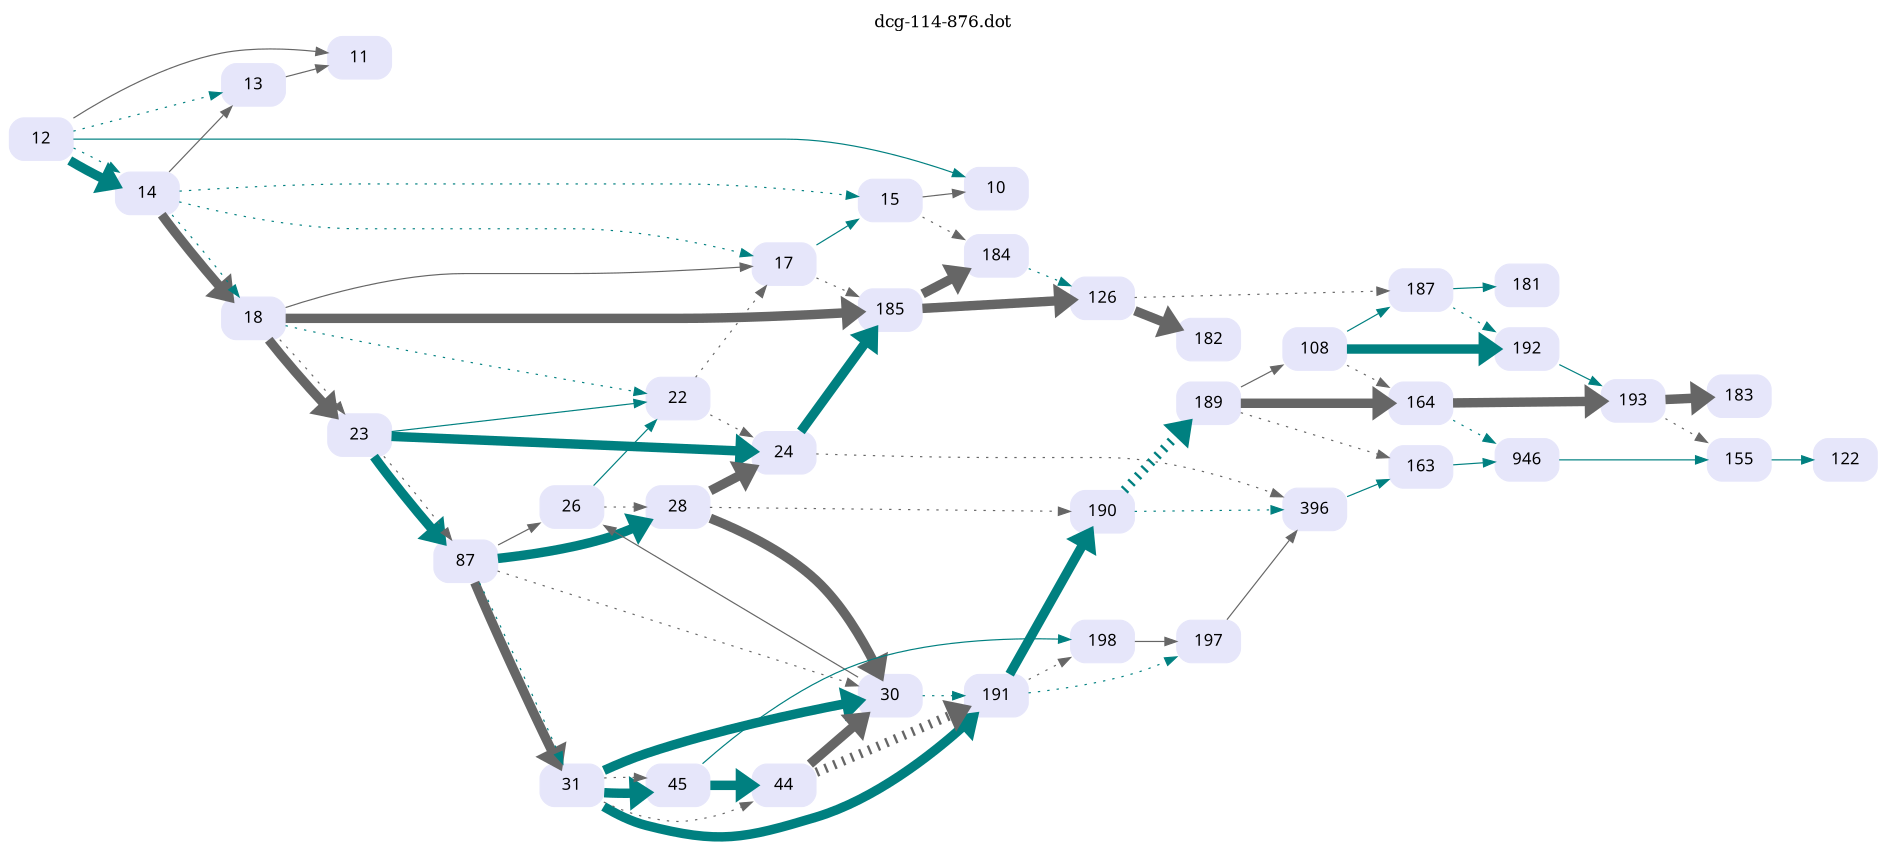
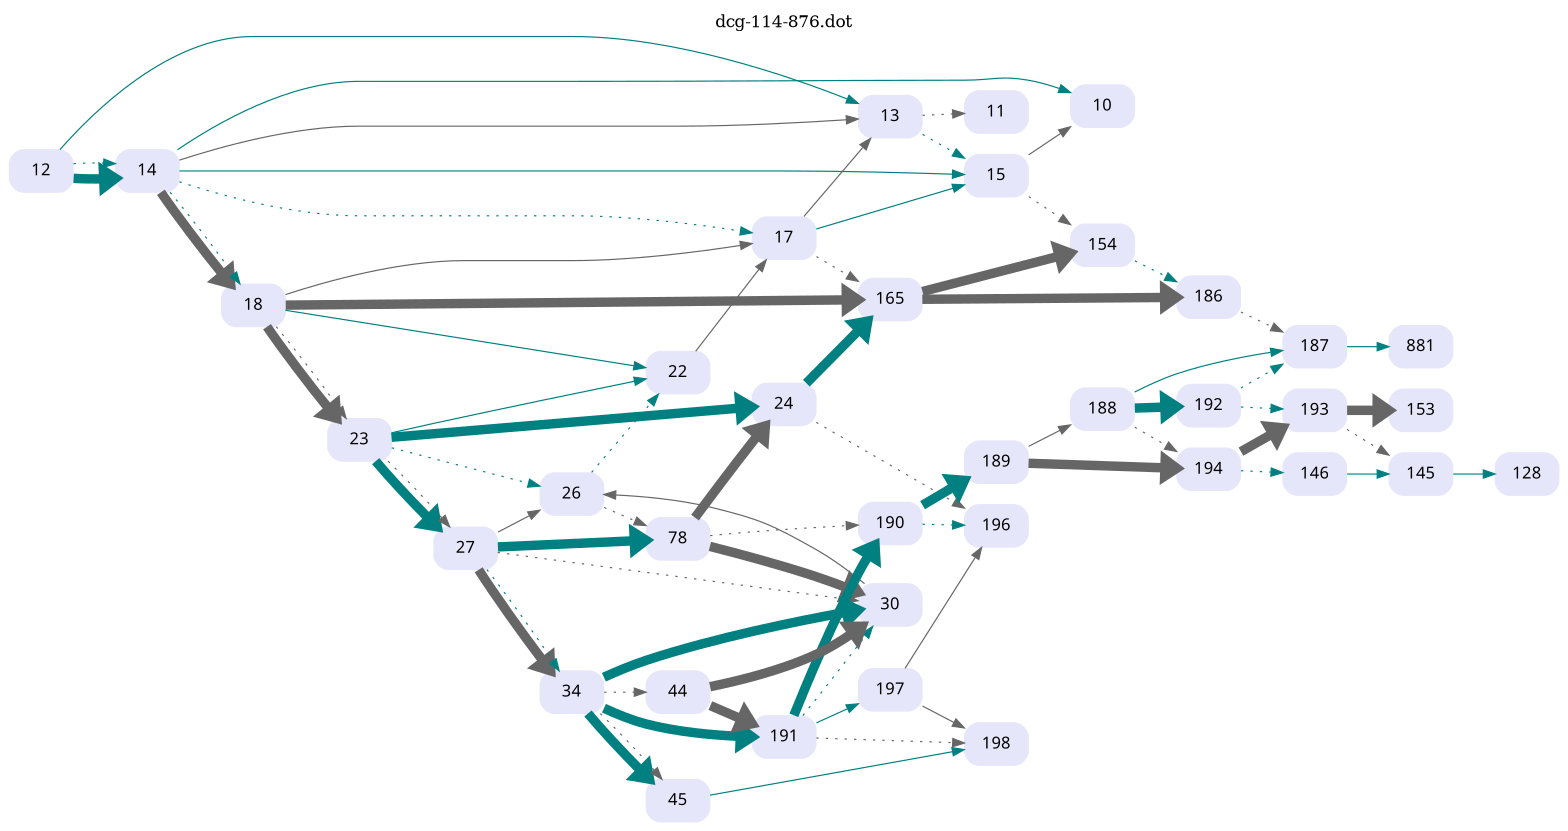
edge "12" -> "11": removed
edge "13" -> "11": style solid -> dotted
edge "12" -> "13": style dotted -> solid
edge "12" -> "10": now "14" -> "10"
edge "13" -> "15": added
edge "17" -> "13": added
edge "14" -> "15": style dotted -> solid
node "184": label "184" -> "154"
node "181": label "181" -> "881"
node "126": label "126" -> "186"
node "185": label "185" -> "165"
edge "187" -> "192": reversed
edge "22" -> "17": style dotted -> solid
node "182": removed
node "108": label "108" -> "188"
edge "18" -> "22": style dotted -> solid
edge "192" -> "193": style solid -> dotted
node "183": label "183" -> "153"
node "164": label "164" -> "194"
edge "22" -> "24": removed
edge "26" -> "22": style solid -> dotted
node "946": label "946" -> "146"
node "155": label "155" -> "145"
node "122": label "122" -> "128"
edge "23" -> "26": added
node "163": removed
edge "190" -> "189": style dotted -> solid
node "28": label "28" -> "78"
node "396": label "396" -> "196"
node "87": label "87" -> "27"
edge "198" -> "197": reversed
edge "191" -> "197": style dotted -> solid
edge "30" -> "191": reversed
edge "44" -> "191": style dotted -> solid
node "31": label "31" -> "34"
edge "45" -> "44": removed
